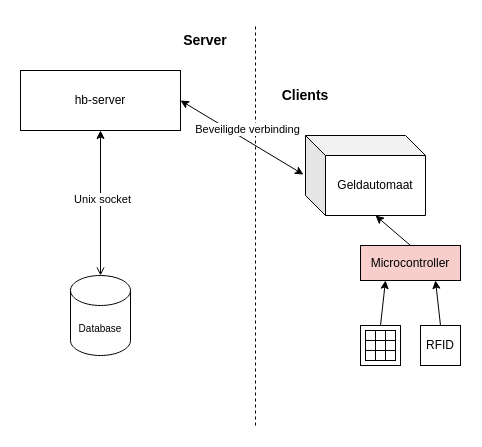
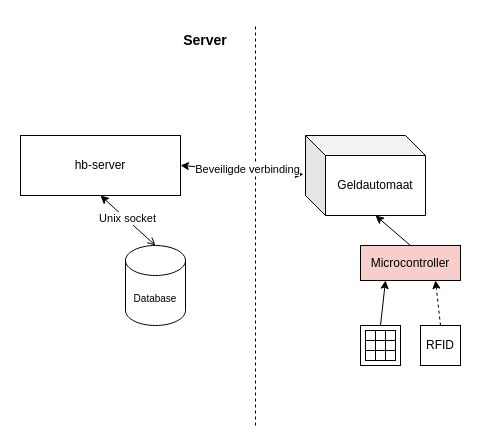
node "Clients": removed
node "hb-server": moved (101, 101) -> (101, 166)
edge "RFID" -> "Microcontroller": style solid -> dashed
node "Database": moved (101, 316) -> (156, 286)
